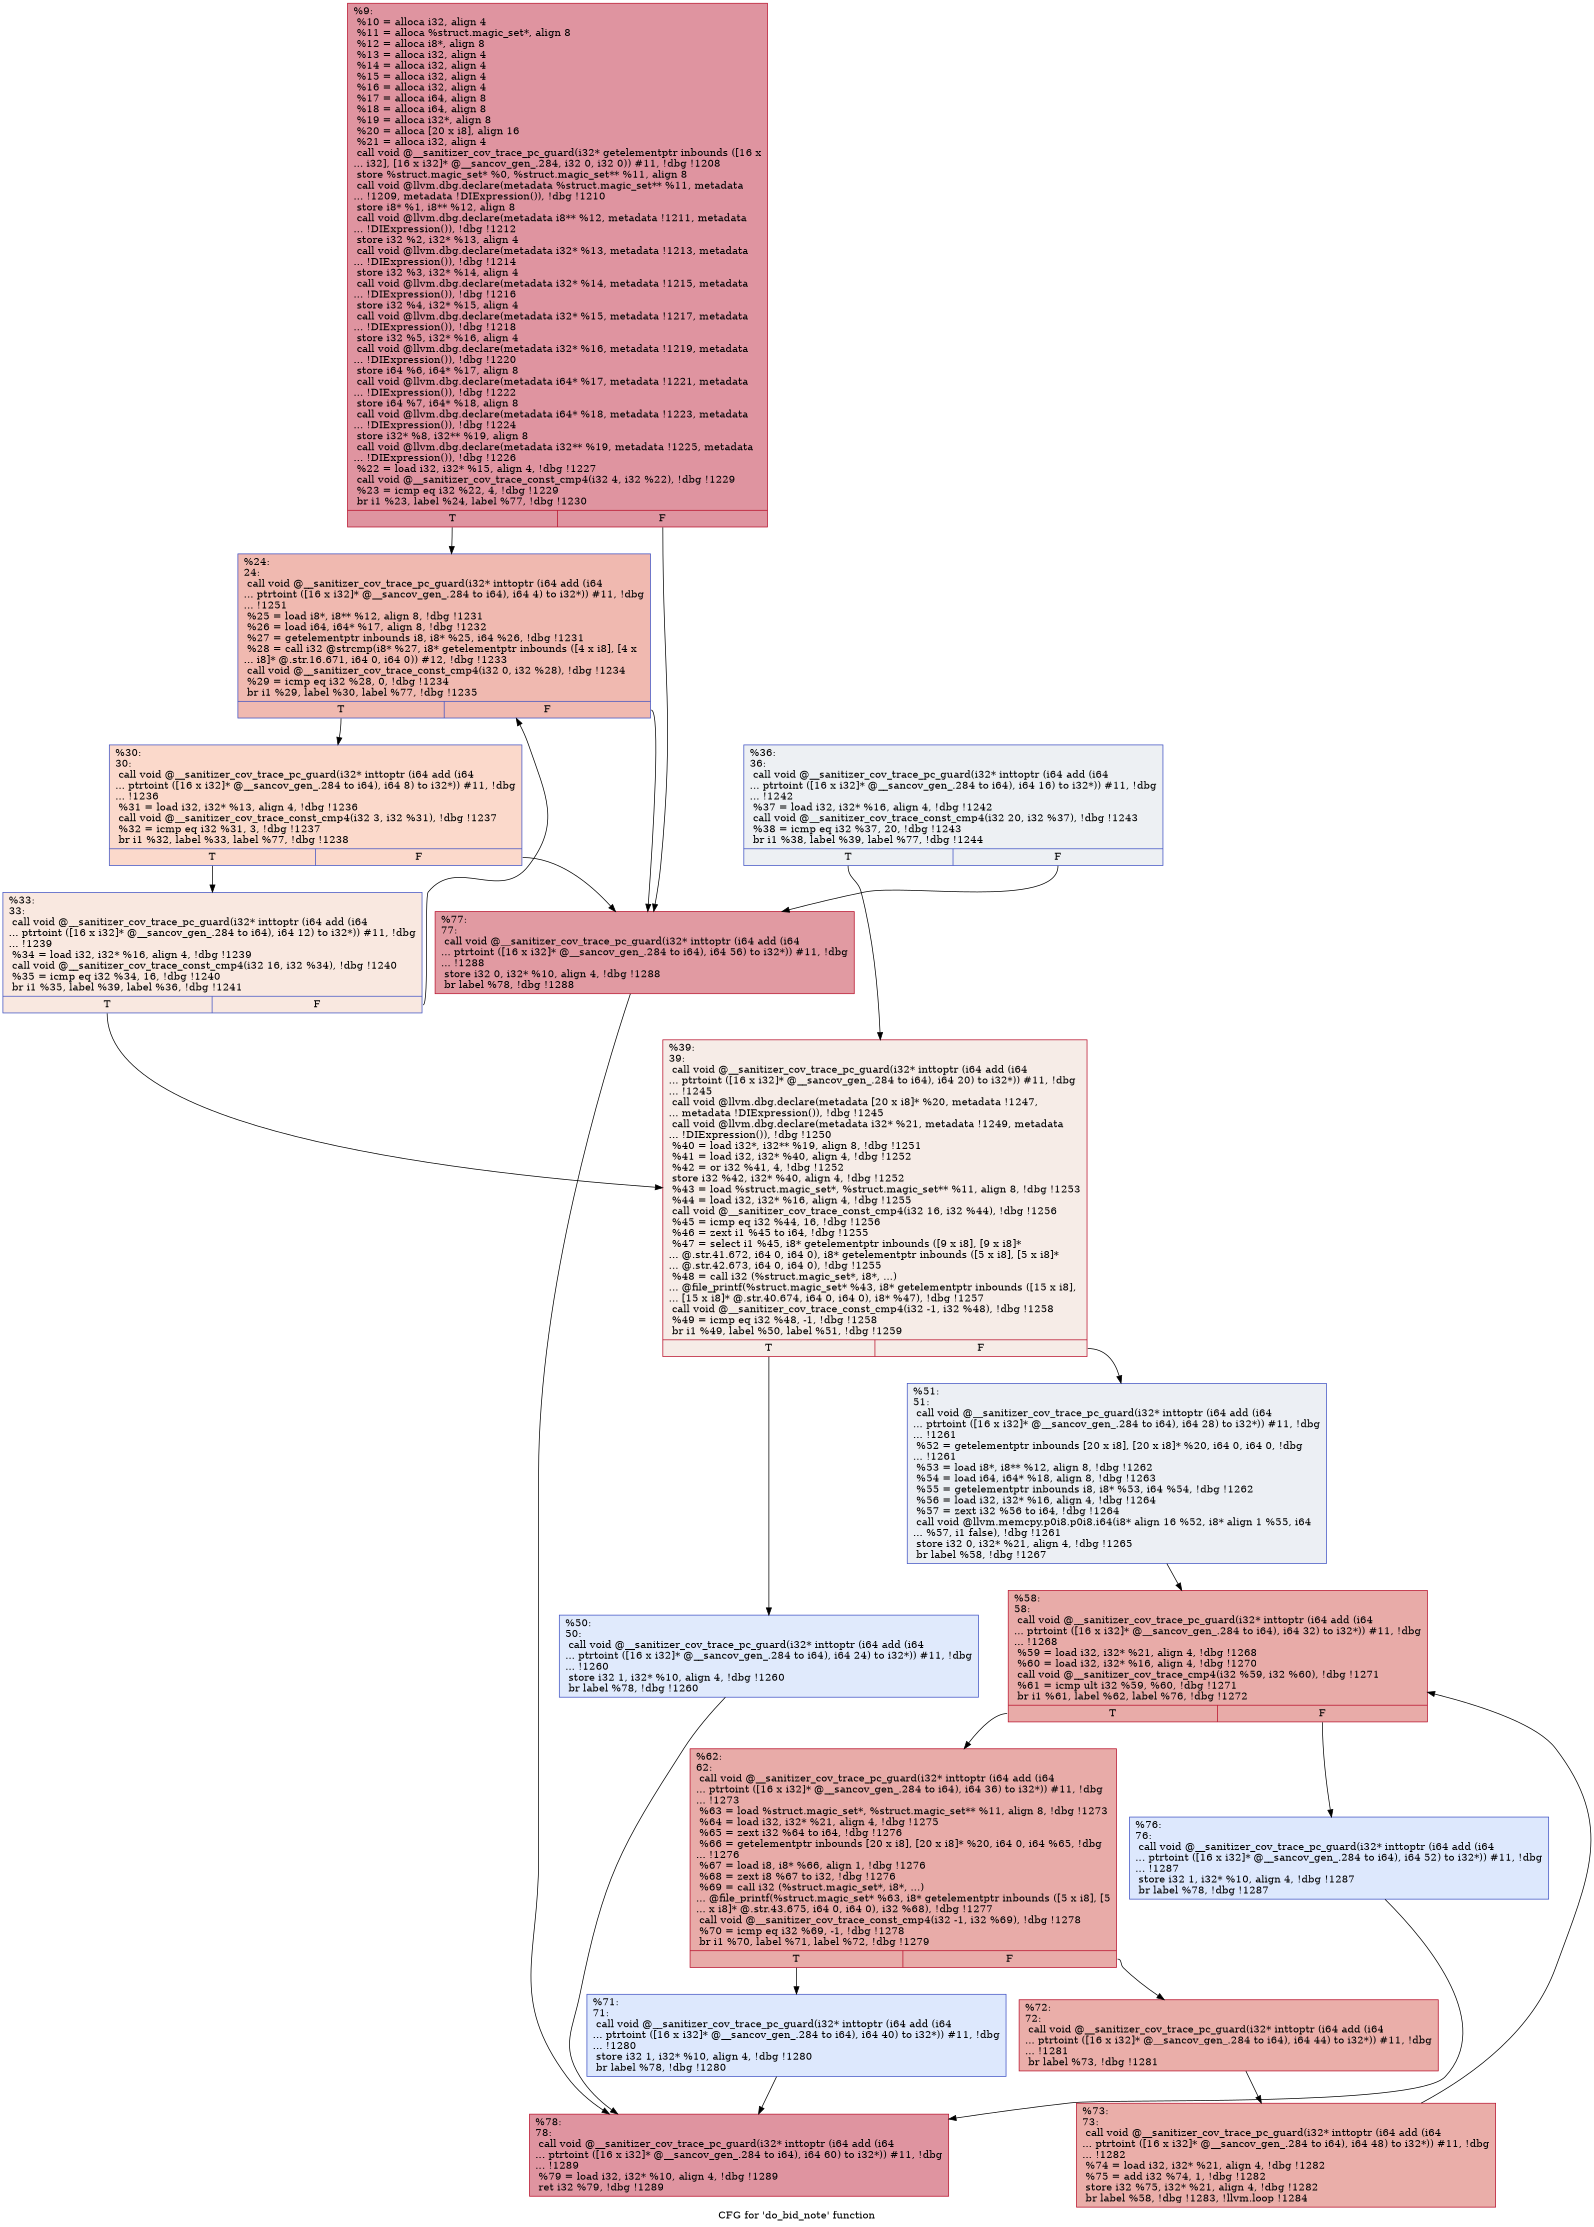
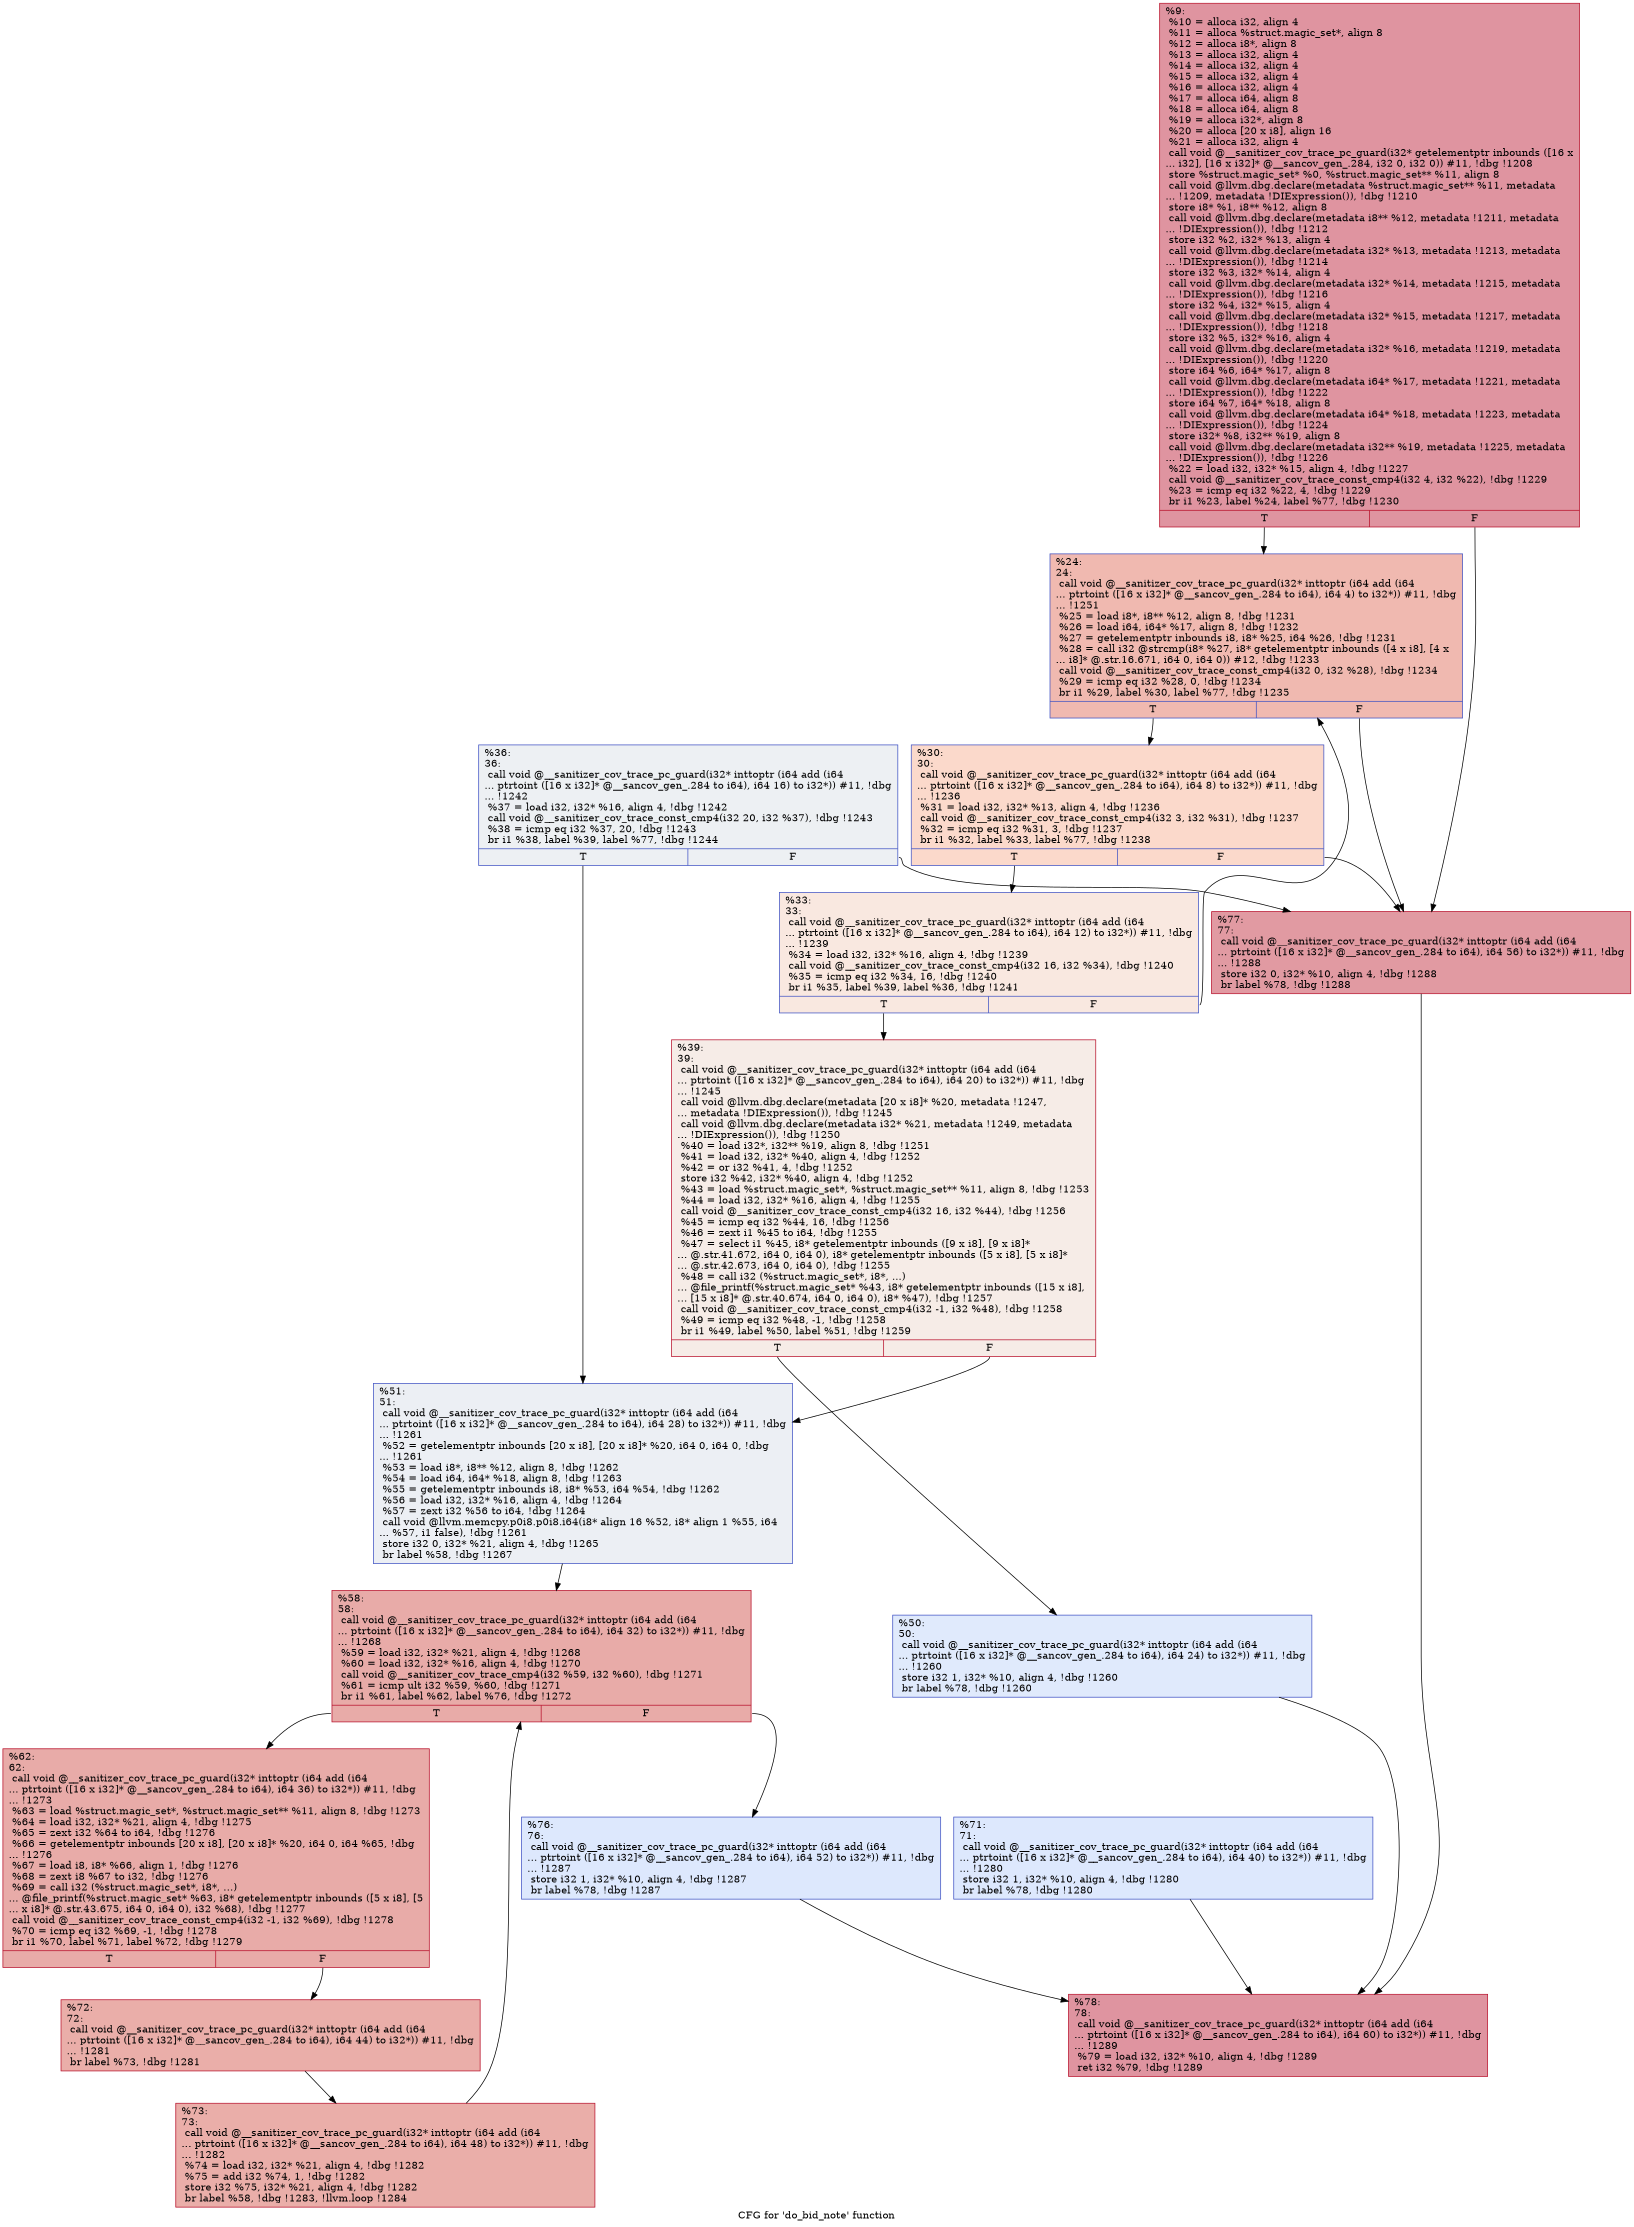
edge "%36:" -> "%39:": now "%36:" -> "%51:"
edge "%62:" -> "%71:": removed
